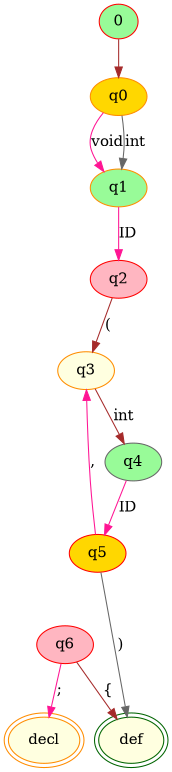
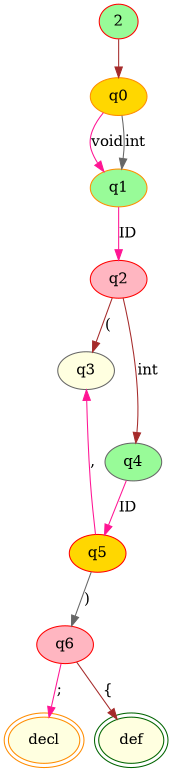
node "0": label "0" -> "2"
node "q3": color darkorange -> gray40
edge "q3" -> "q4": now "q2" -> "q4"
edge "q5" -> "def": now "q5" -> "q6"
